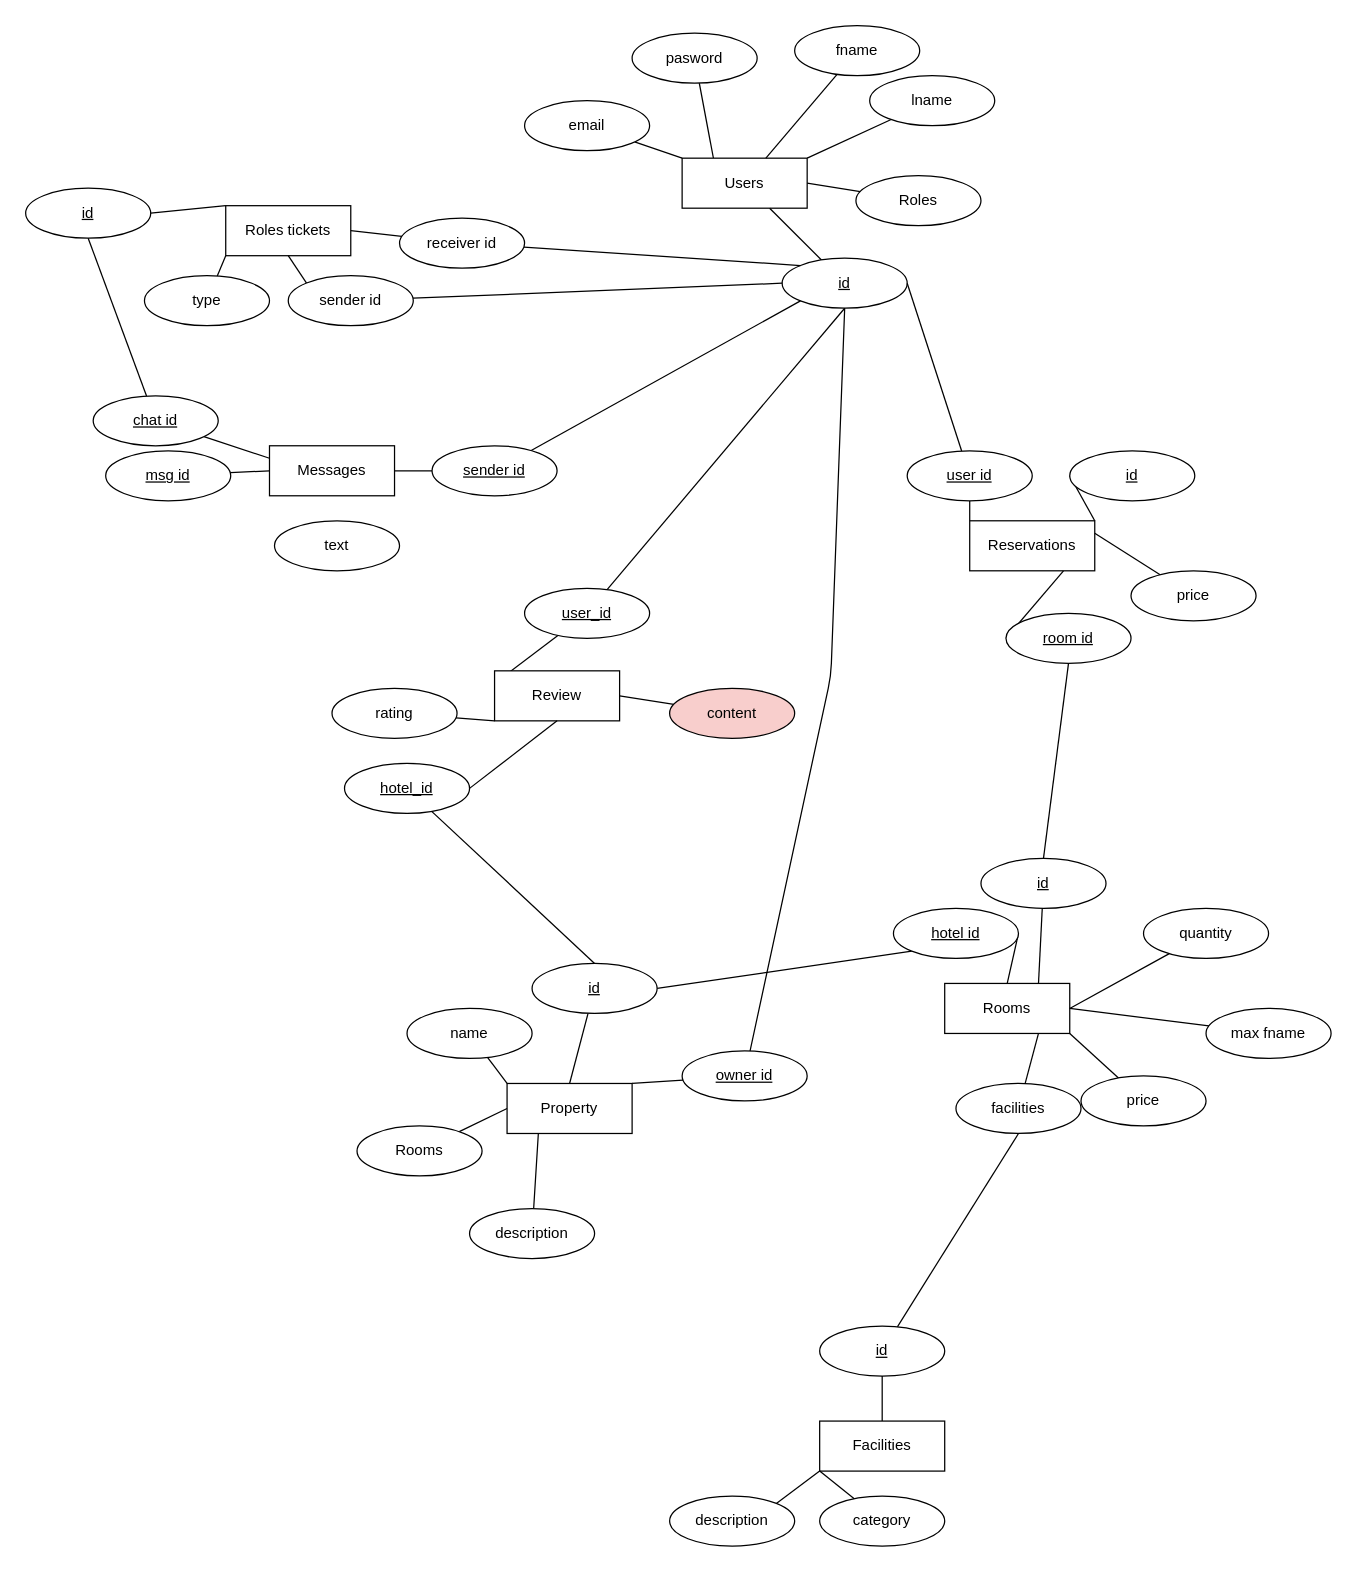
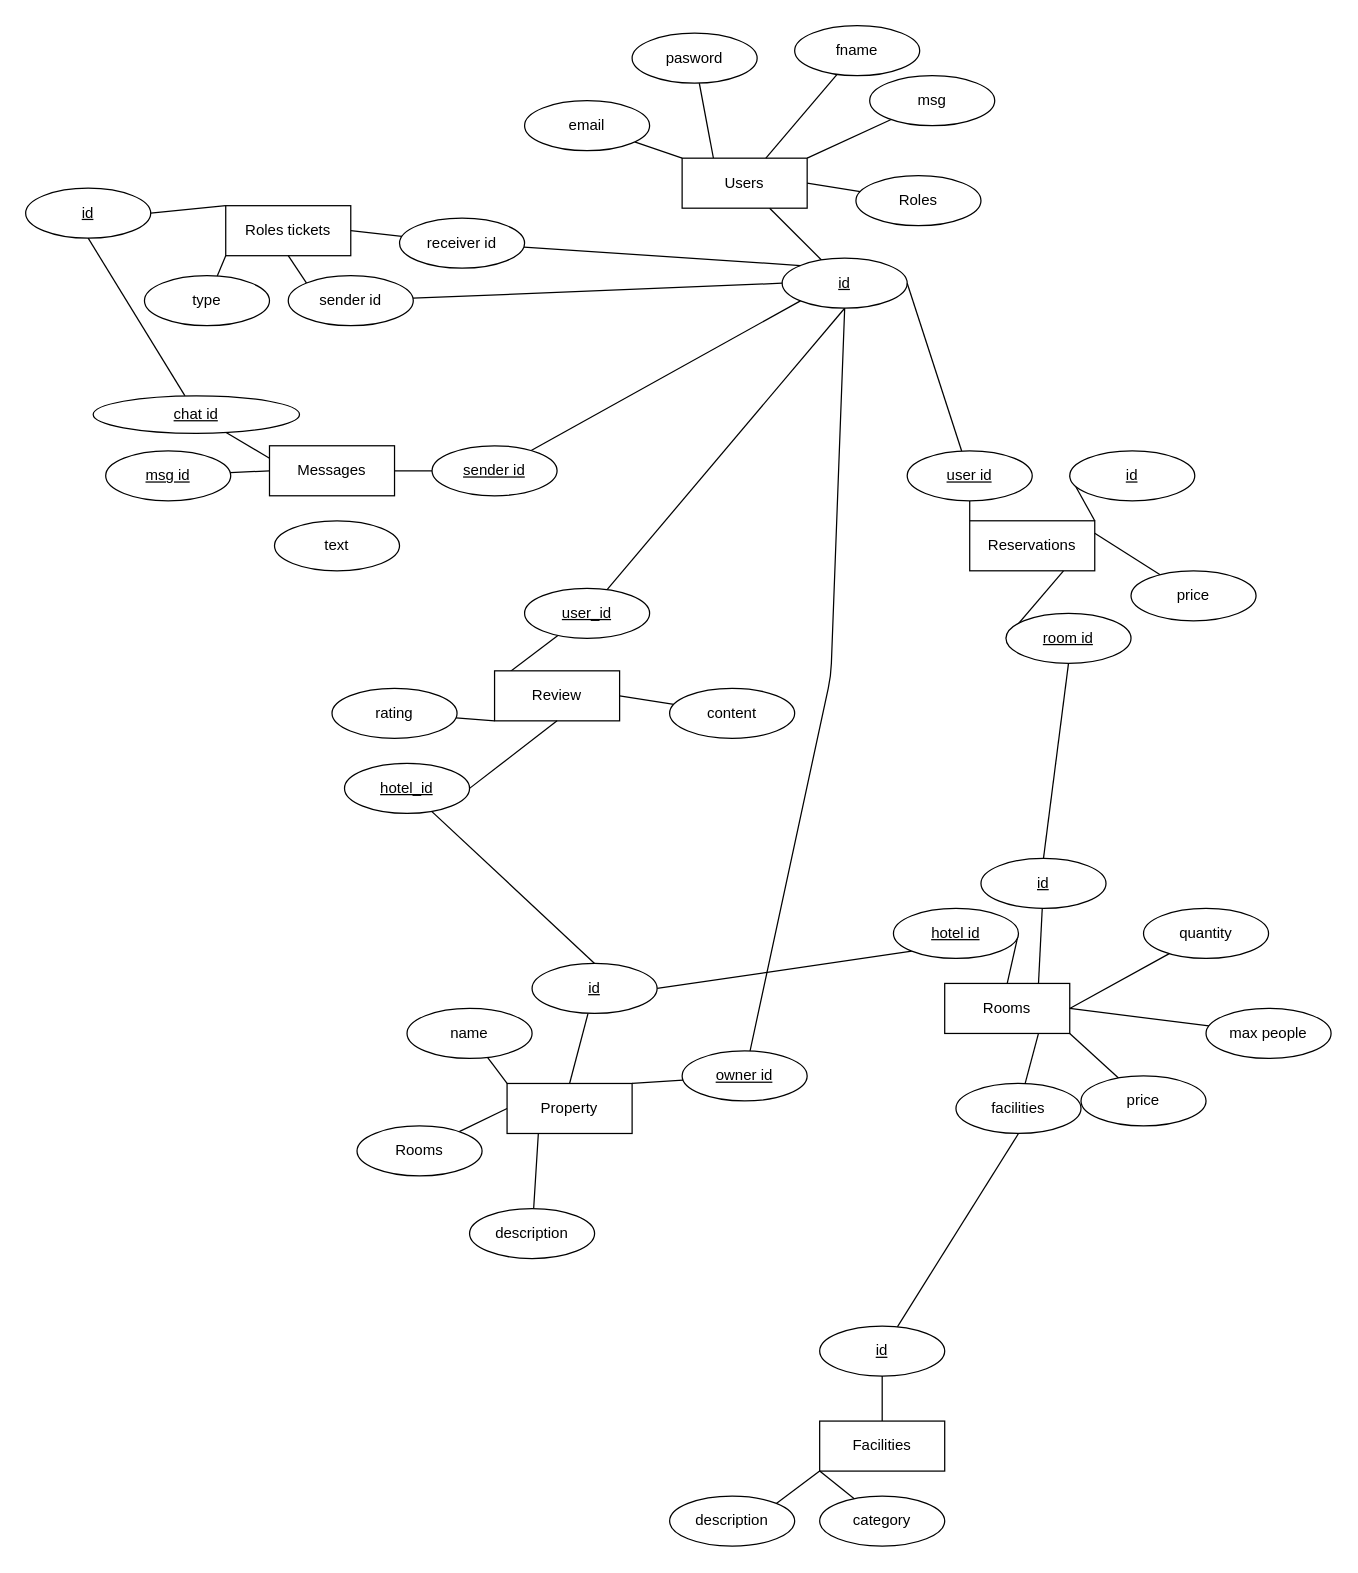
node "lname": label "lname" -> "msg"
node "chat id": size 125x50 -> 206x38
node "content": fillcolor #f8cecc -> #ffffff
node "max fname": label "max fname" -> "max people"
